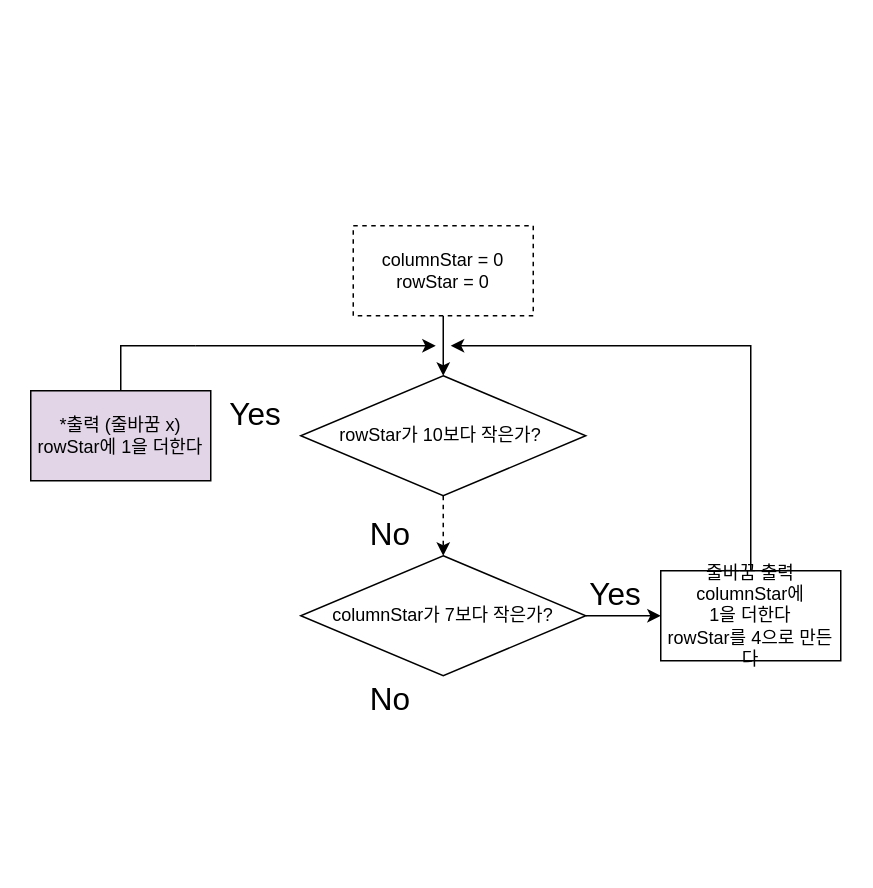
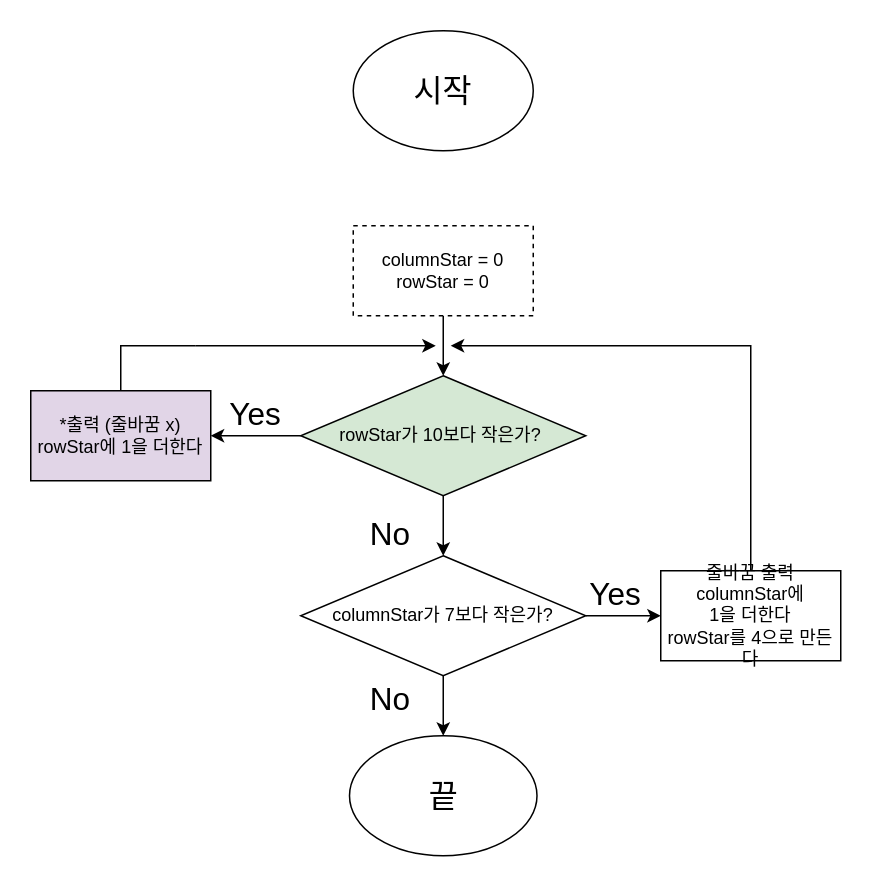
node "시작": added
edge "rowStar가 10보다 작은가?" -> "*출력 (줄바꿈 x) rowStar에 1을 더한다": added
node "rowStar가 10보다 작은가?": fillcolor #ffffff -> #d5e8d4
edge "rowStar가 10보다 작은가?" -> "columnStar가 7보다 작은가?": style dashed -> solid
edge "columnStar가 7보다 작은가?" -> "끝": added
node "끝": added
